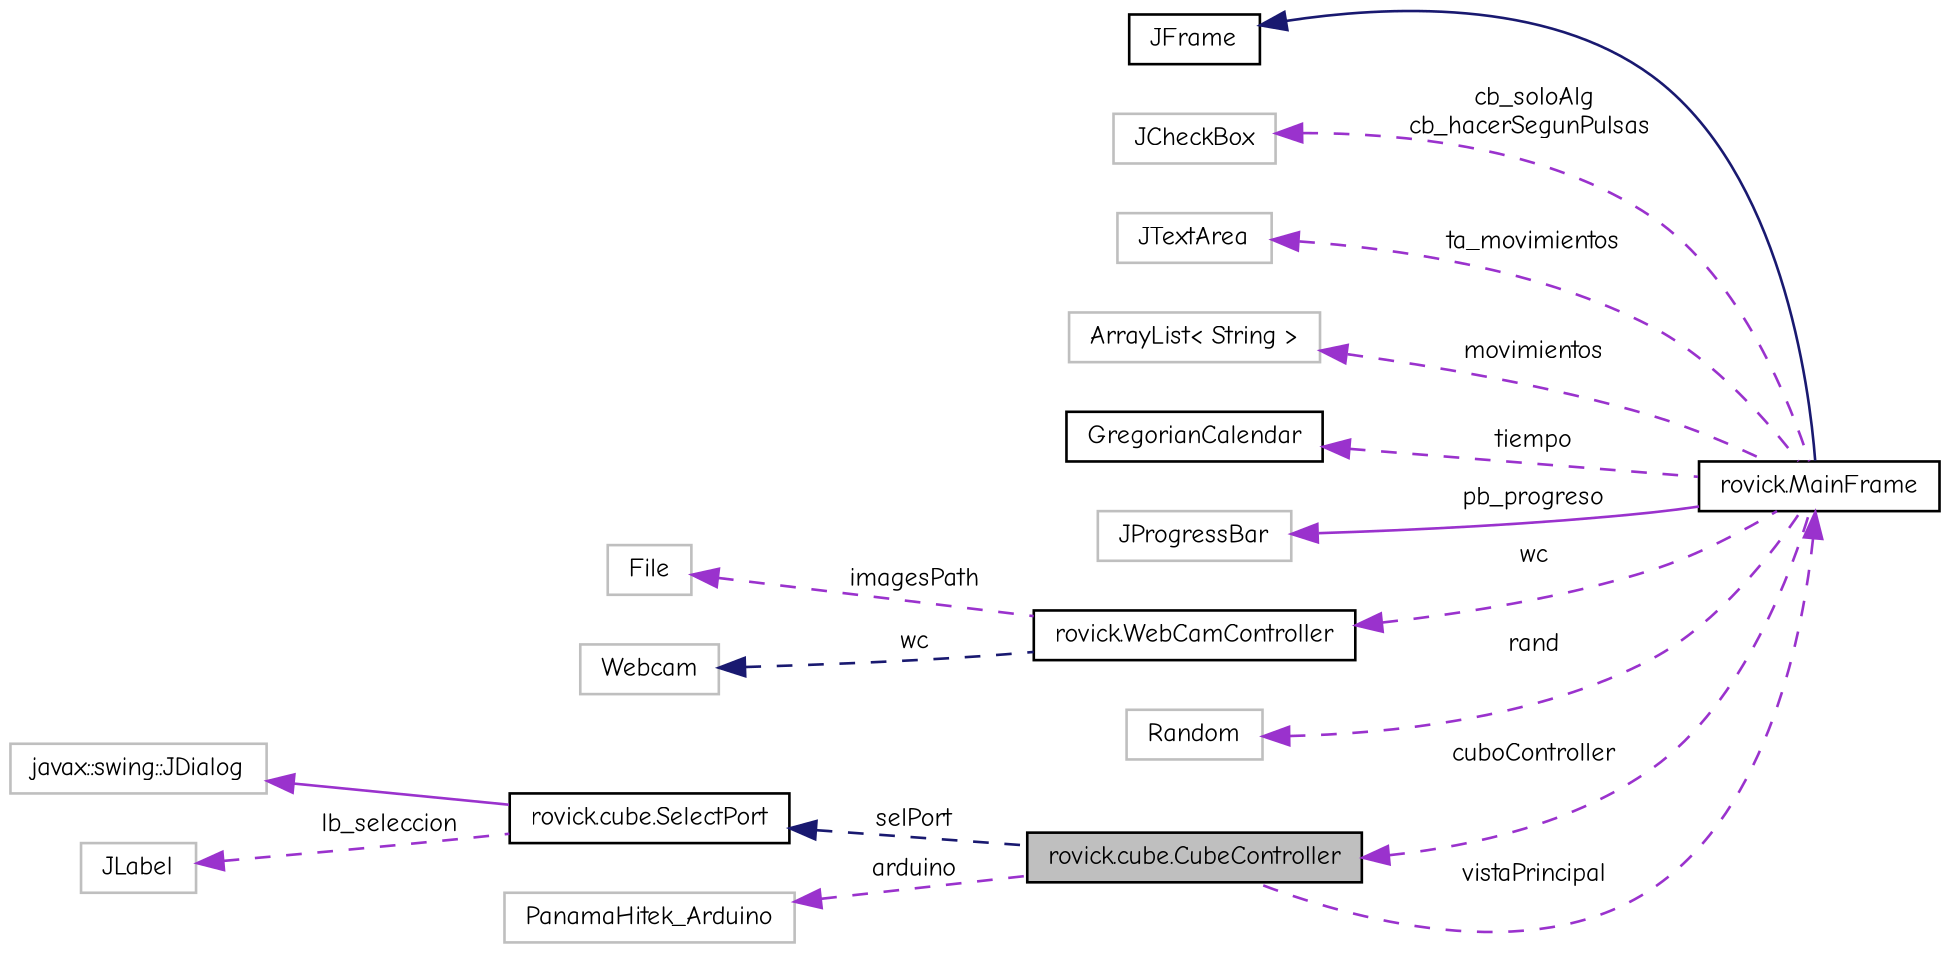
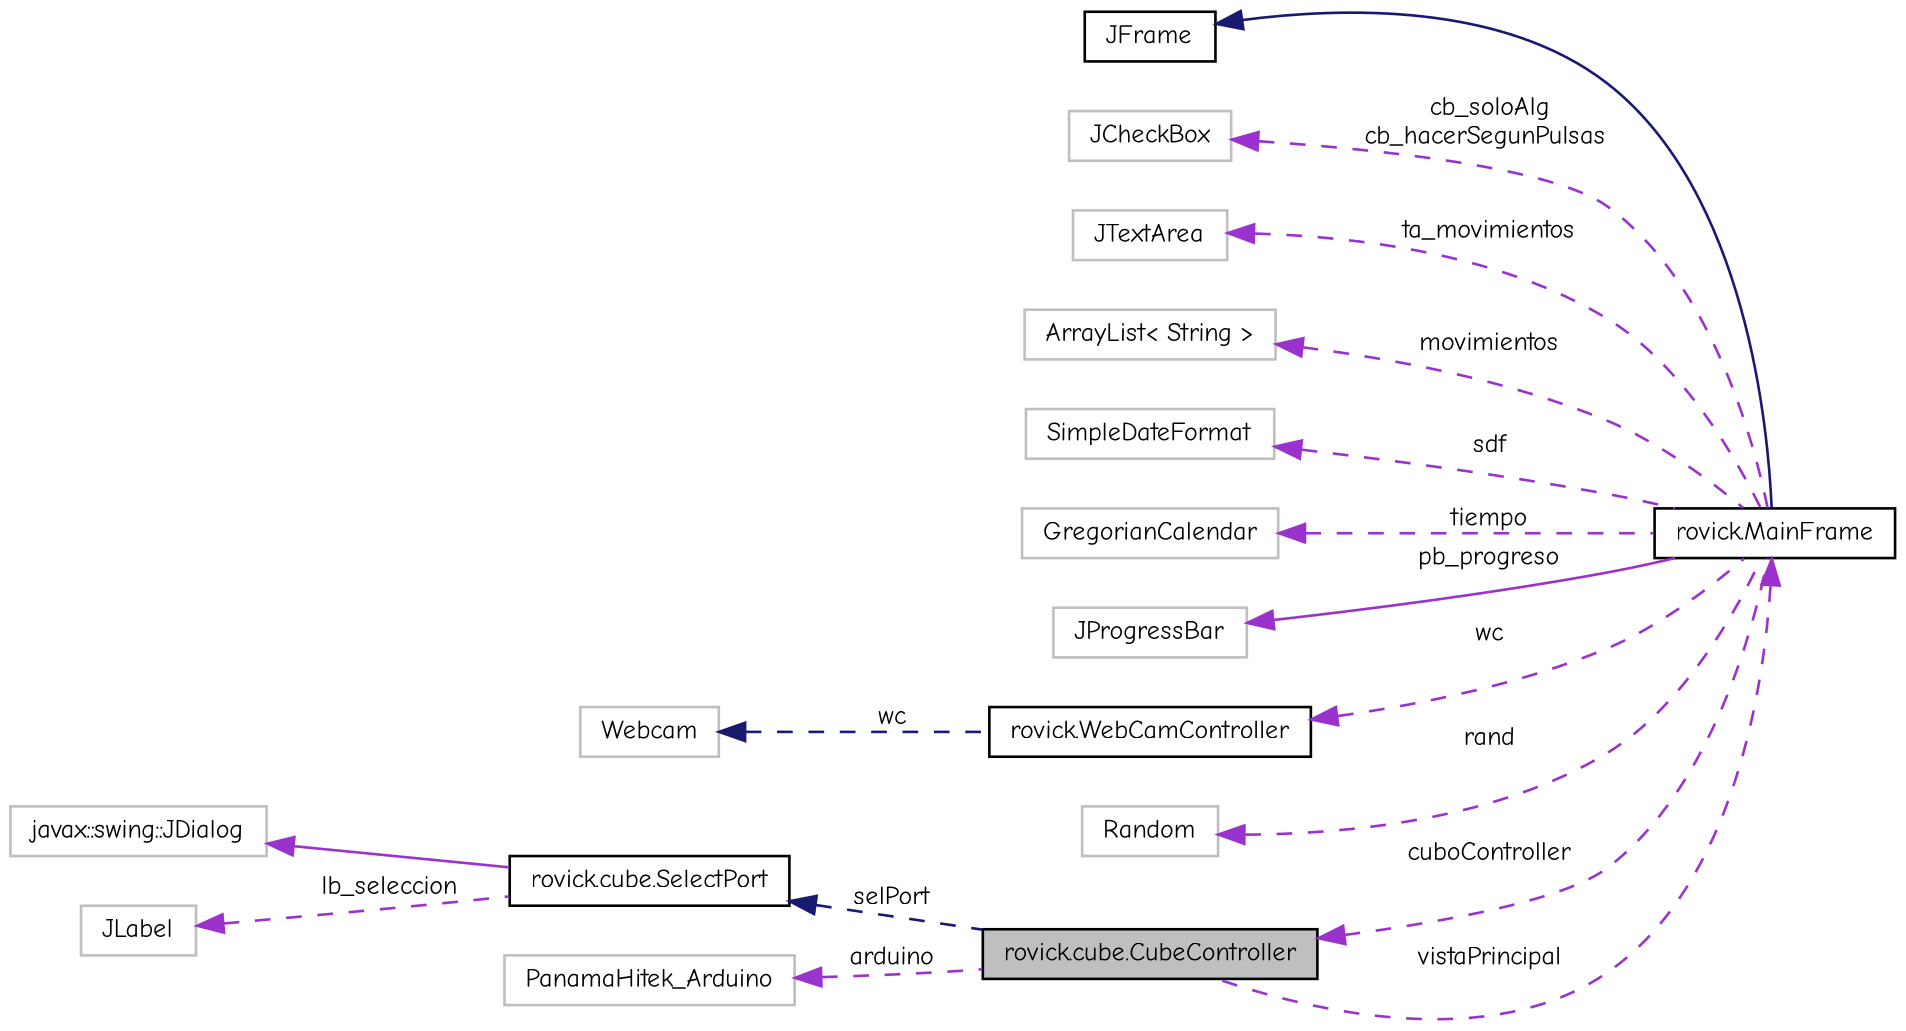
node "SimpleDateFormat": added
node "GregorianCalendar": color black -> grey75
node "File": removed
